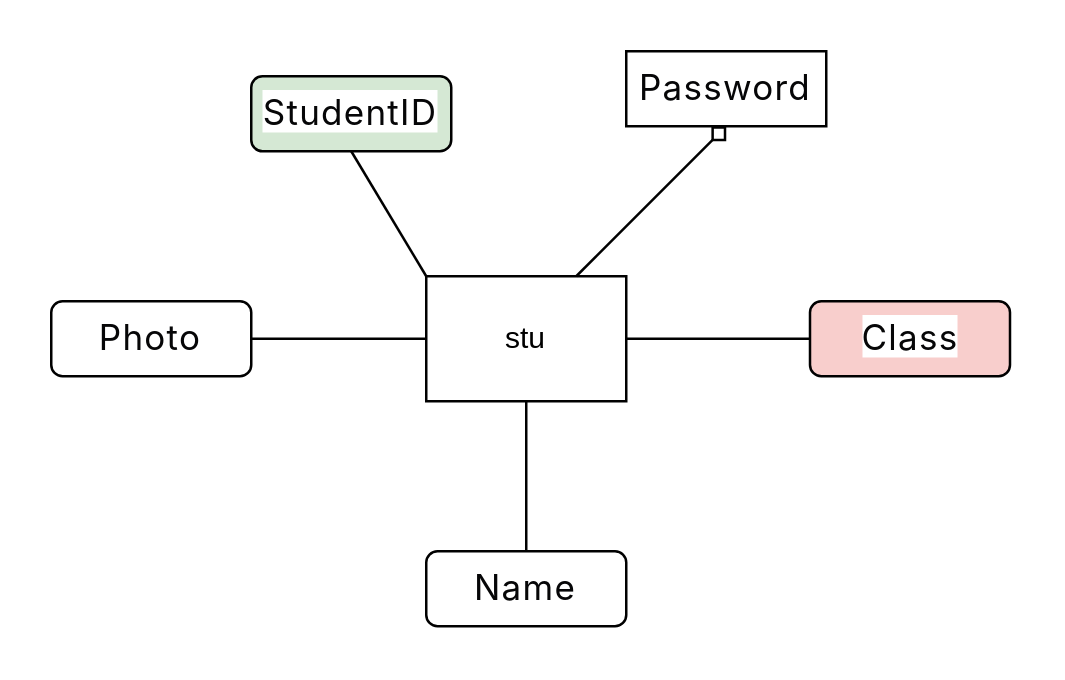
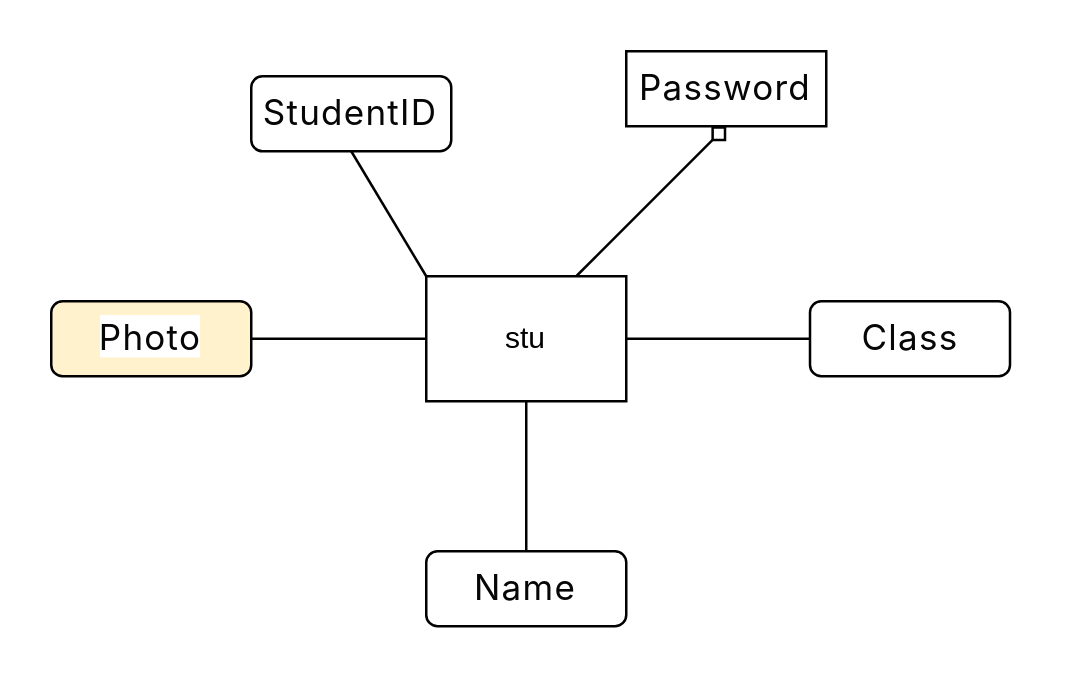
node "StudentID": fillcolor #d5e8d4 -> #ffffff
node "Photo": fillcolor #ffffff -> #fff2cc
node "Class": fillcolor #f8cecc -> #ffffff
